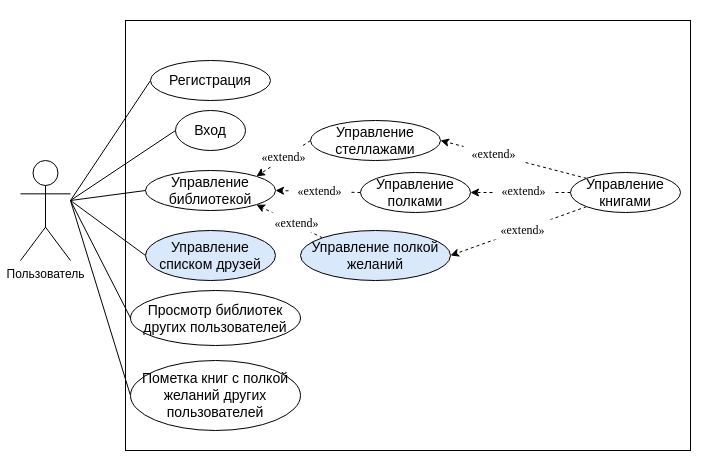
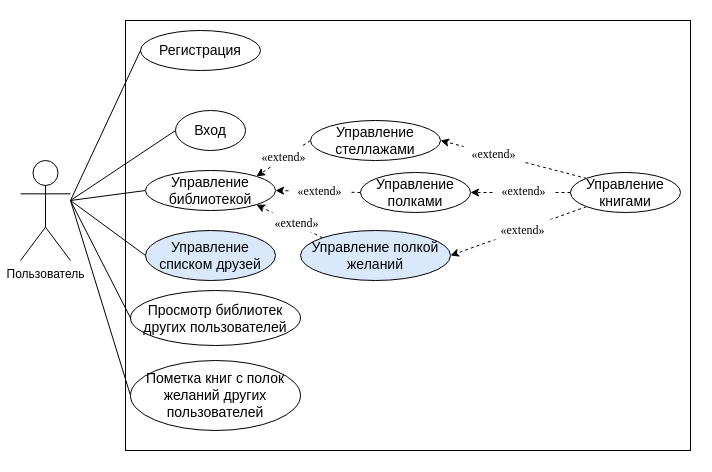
node "Регистрация": moved (211, 81) -> (201, 51)
node "Пометка книг с полкой желаний других пользователей": label "Пометка книг с полкой желаний других пользователей" -> "Пометка книг с полок желаний других пользователей"
